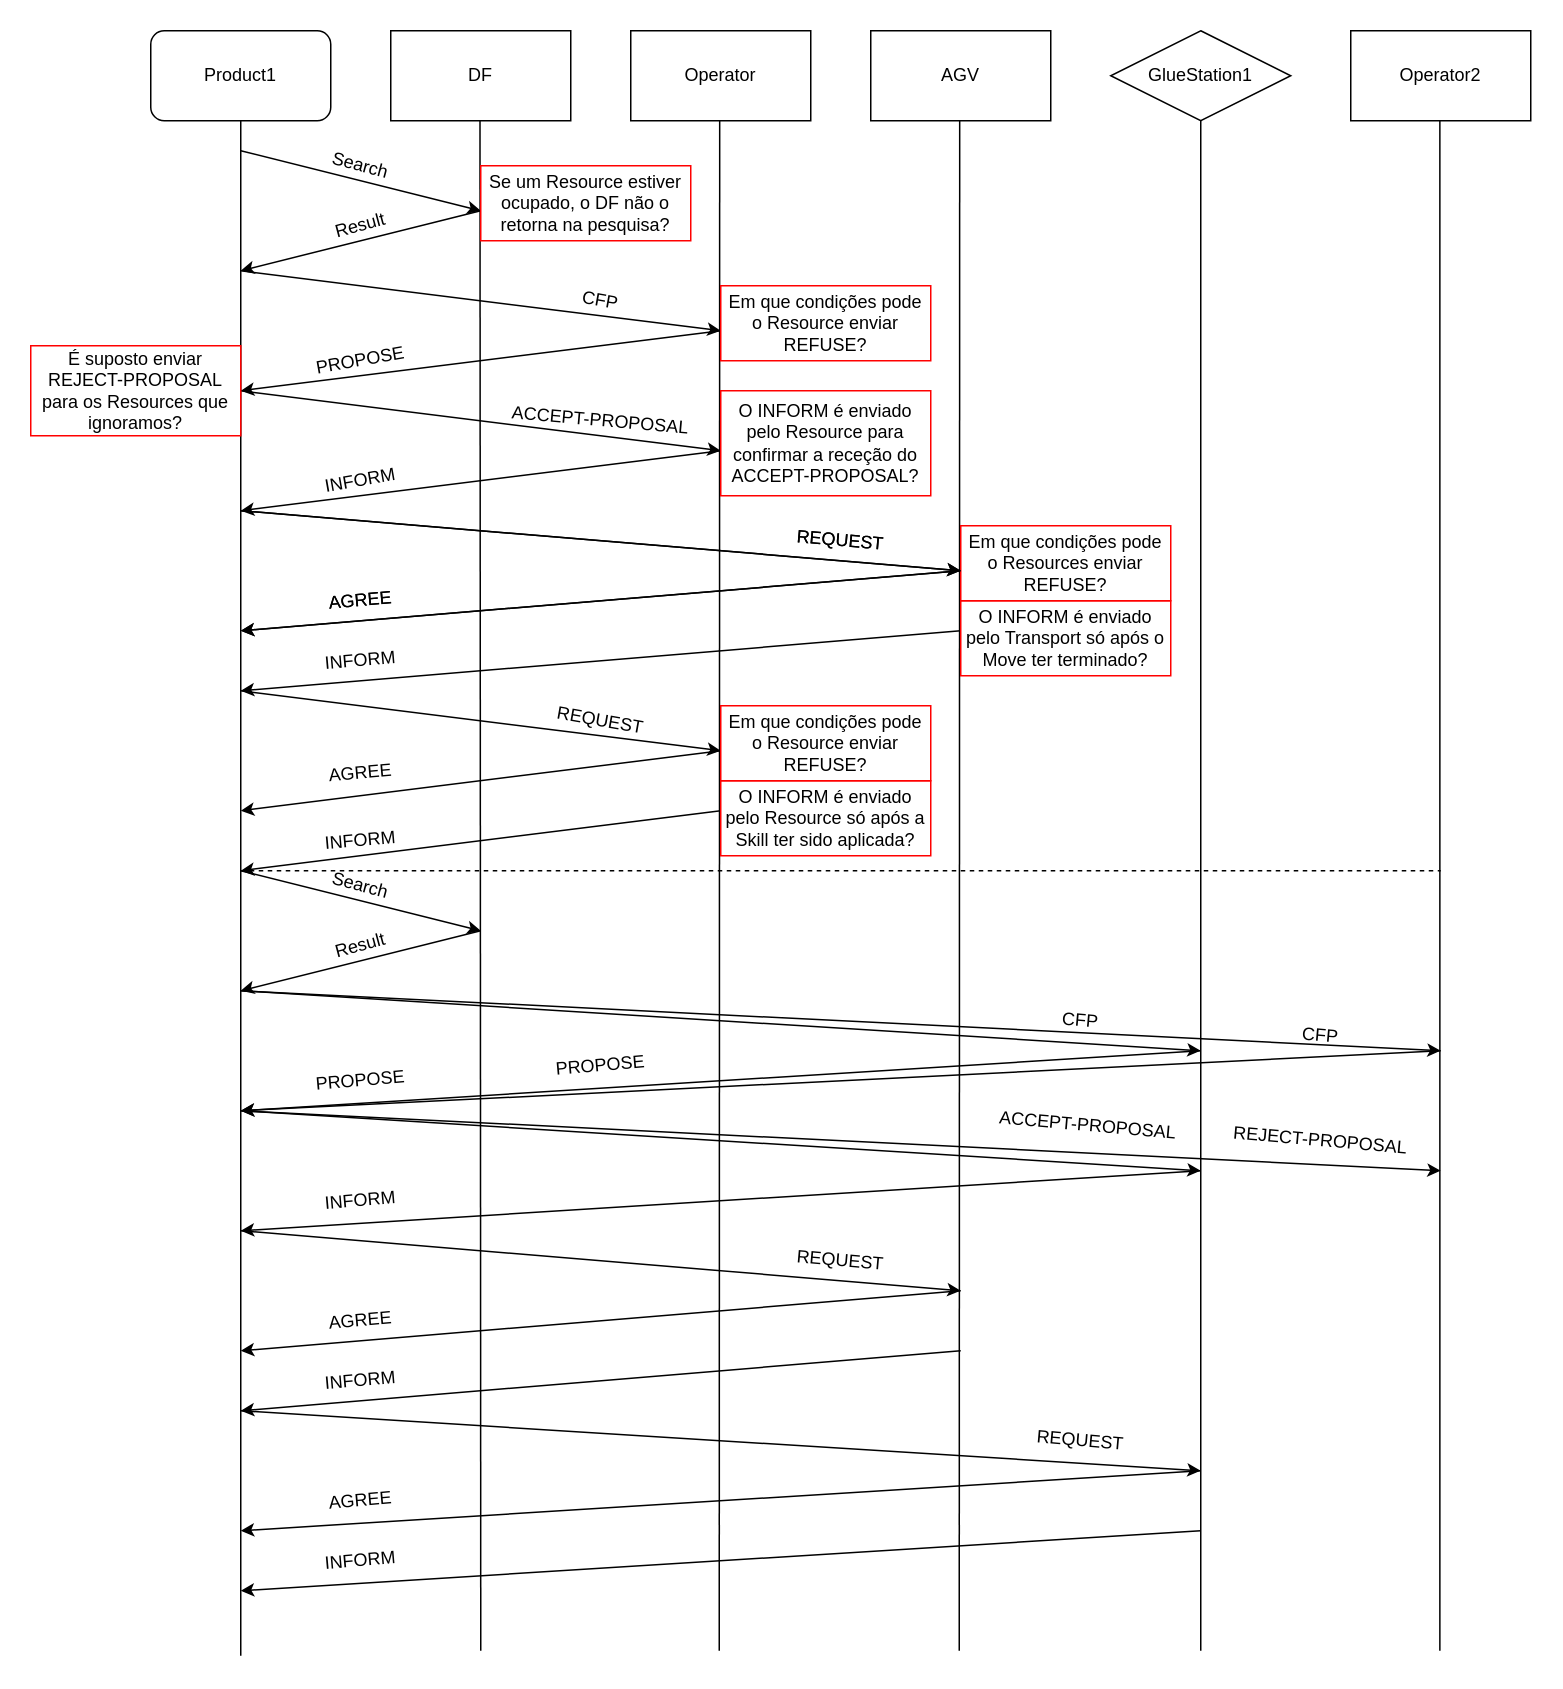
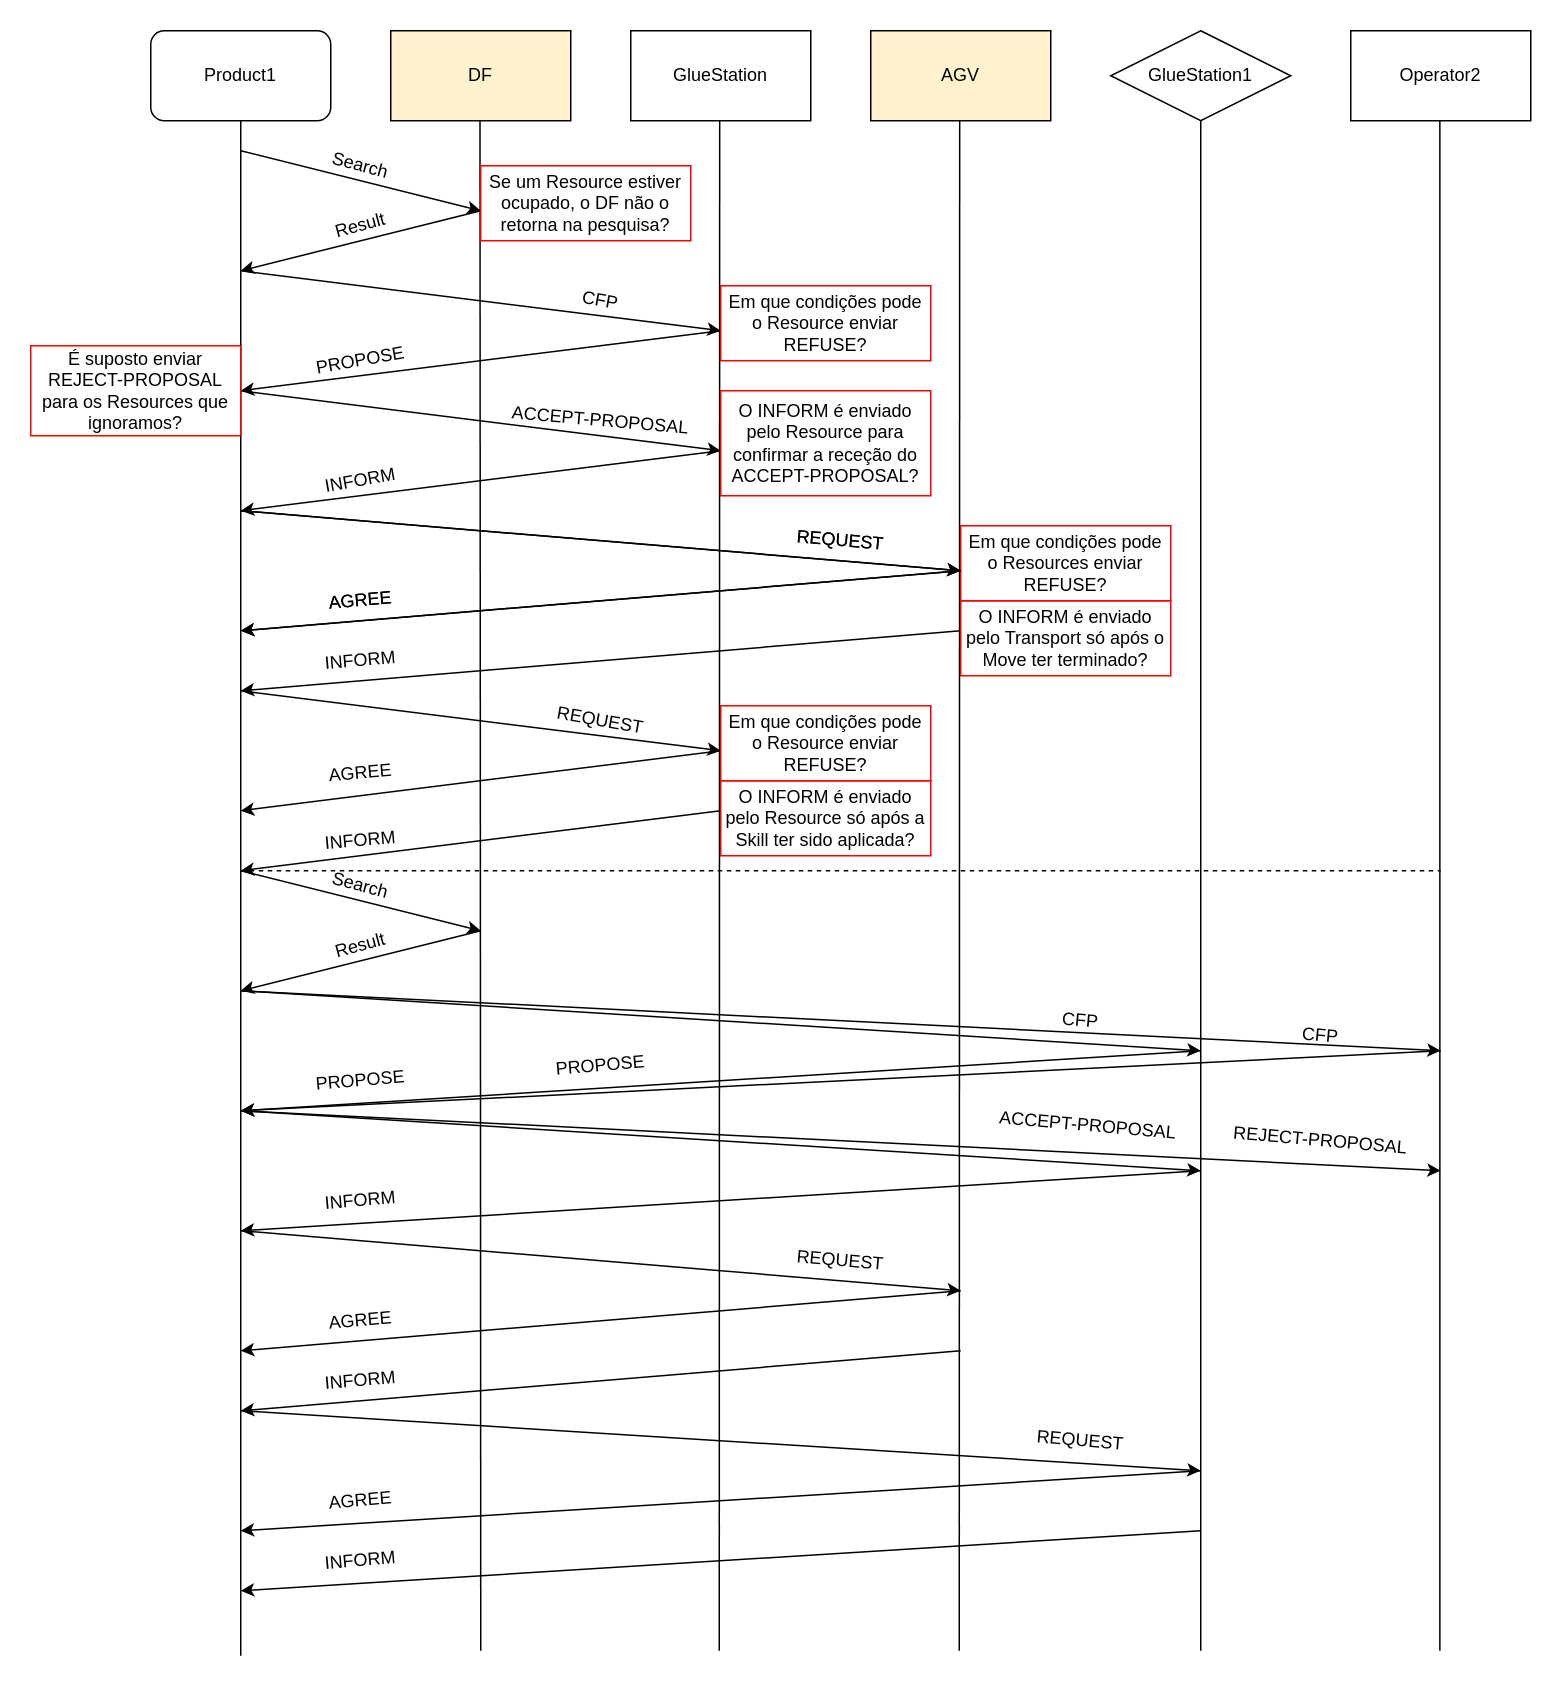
node "DF": fillcolor #ffffff -> #fff2cc
node "Operator": label "Operator" -> "GlueStation"
node "AGV": fillcolor #ffffff -> #fff2cc
